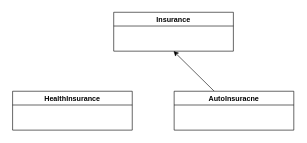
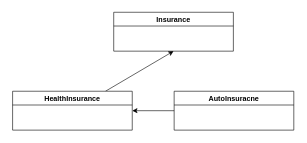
edge "HealthInsurance" -> "Insurance": added
edge "AutoInsuracne" -> "Insurance": now "AutoInsuracne" -> "HealthInsurance"
